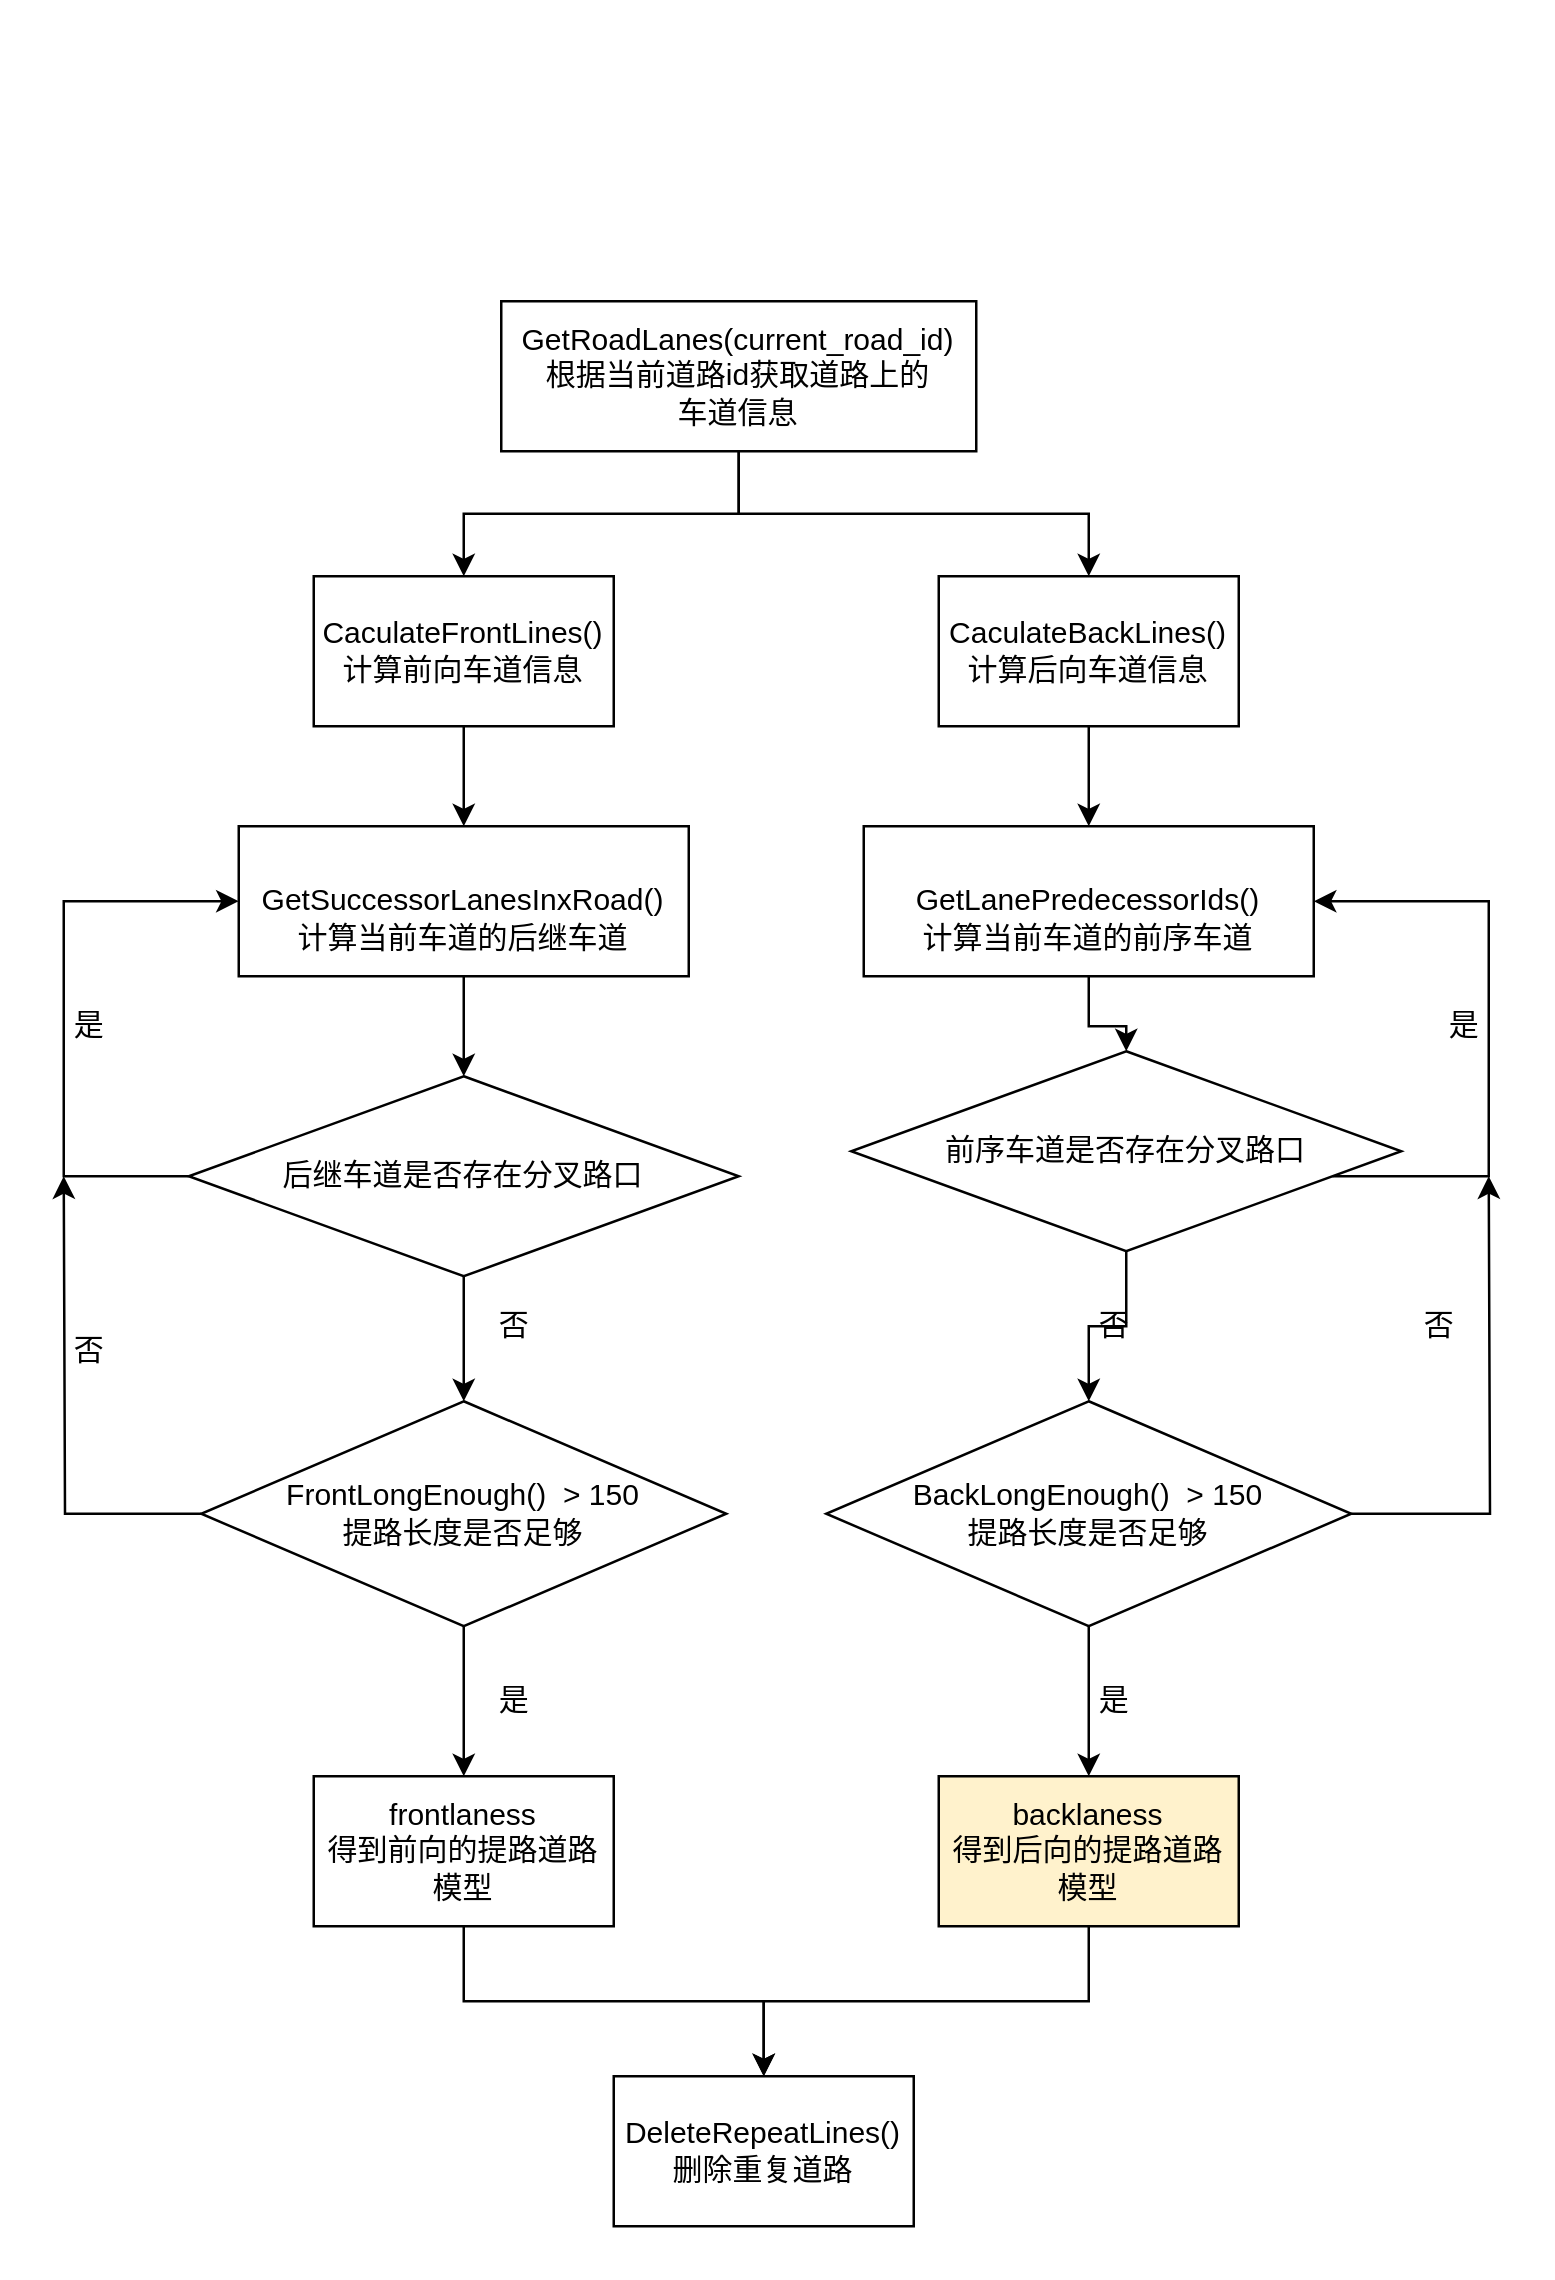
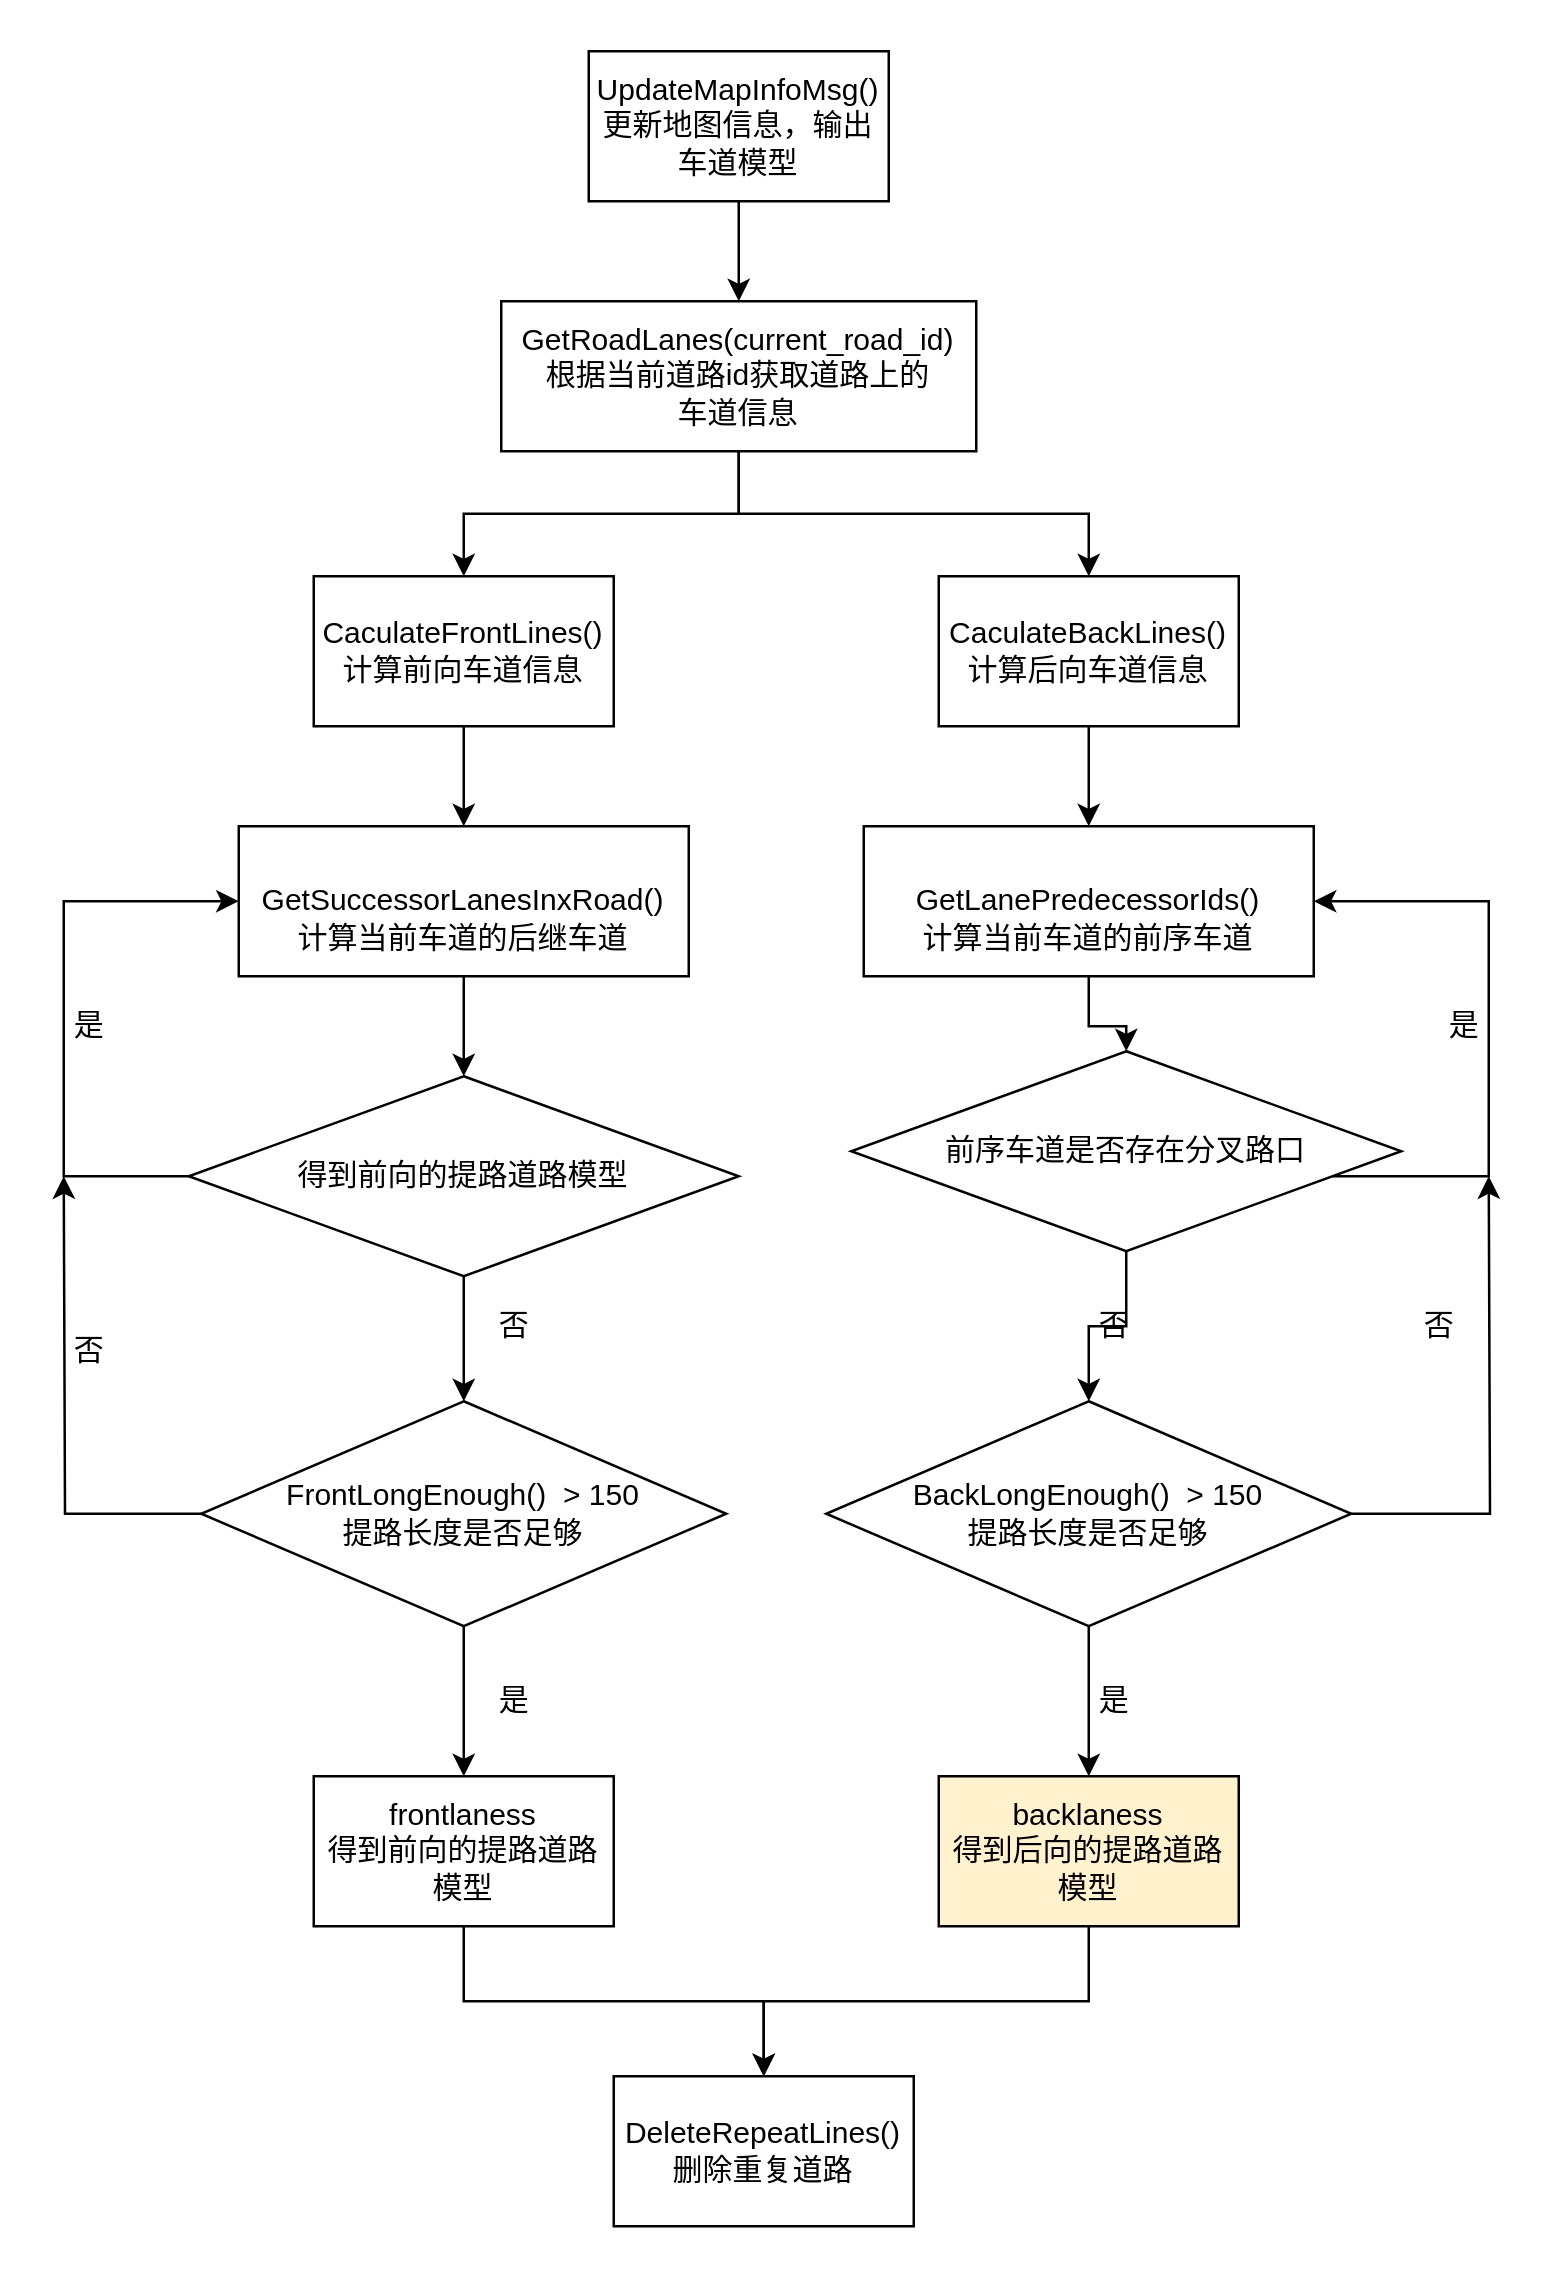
node "UpdateMapInfoMsg() 更新地图信息，输出车道模型": added
edge "UpdateMapInfoMsg() 更新地图信息，输出车道模型" -> "GetRoadLanes(current_road_id) 根据当前道路id获取道路上的 车道信息": added
node "后继车道是否存在分叉路口": label "后继车道是否存在分叉路口" -> "得到前向的提路道路模型"
